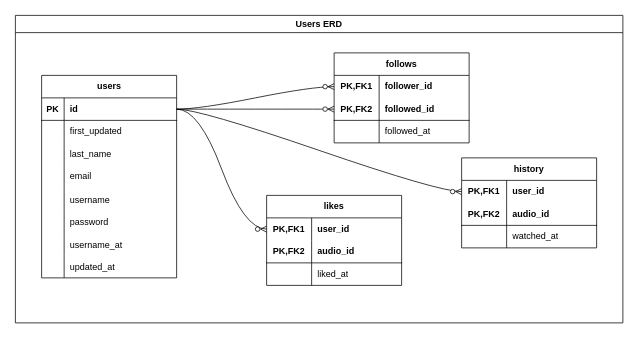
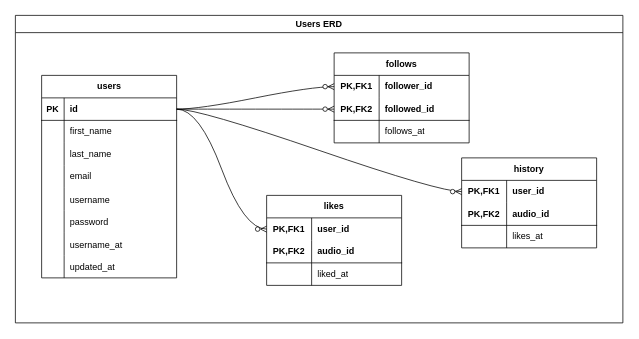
node "first_updated": label "first_updated" -> "first_name"
node "followed_at": label "followed_at" -> "follows_at"
node "watched_at": label "watched_at" -> "likes_at"
